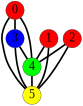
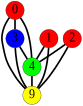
node "5": label "5" -> "9"
